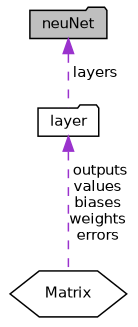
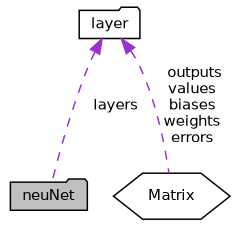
edge "layer" -> "neuNet": reversed
